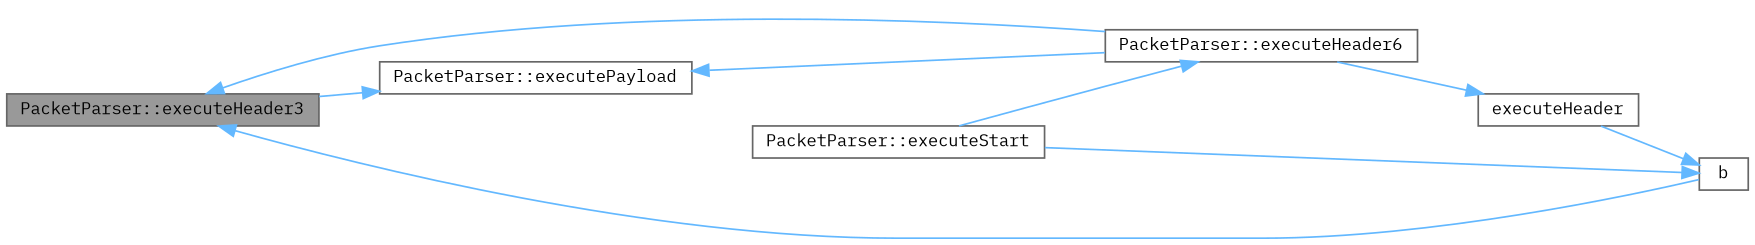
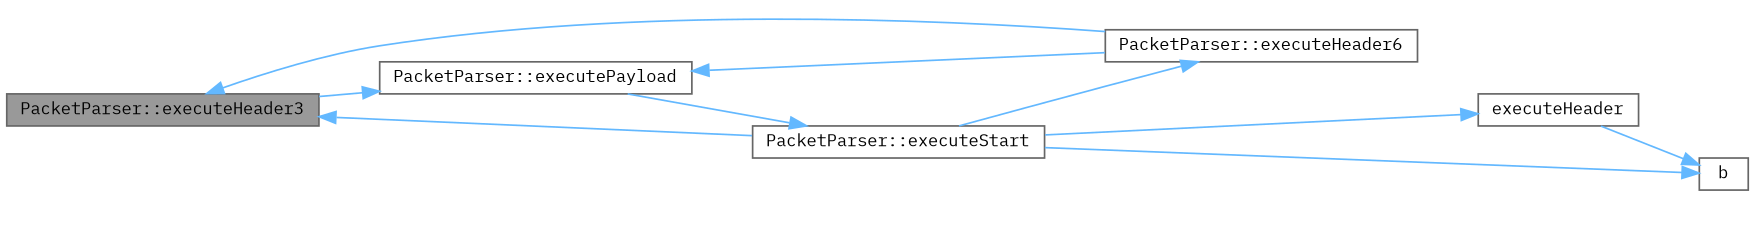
edge "PacketParser::executeHeader6" -> "executeHeader": now "PacketParser::executeStart" -> "executeHeader"
edge "PacketParser::executePayload" -> "PacketParser::executeStart": added
edge "b" -> "PacketParser::executeHeader3": now "PacketParser::executeStart" -> "PacketParser::executeHeader3"
